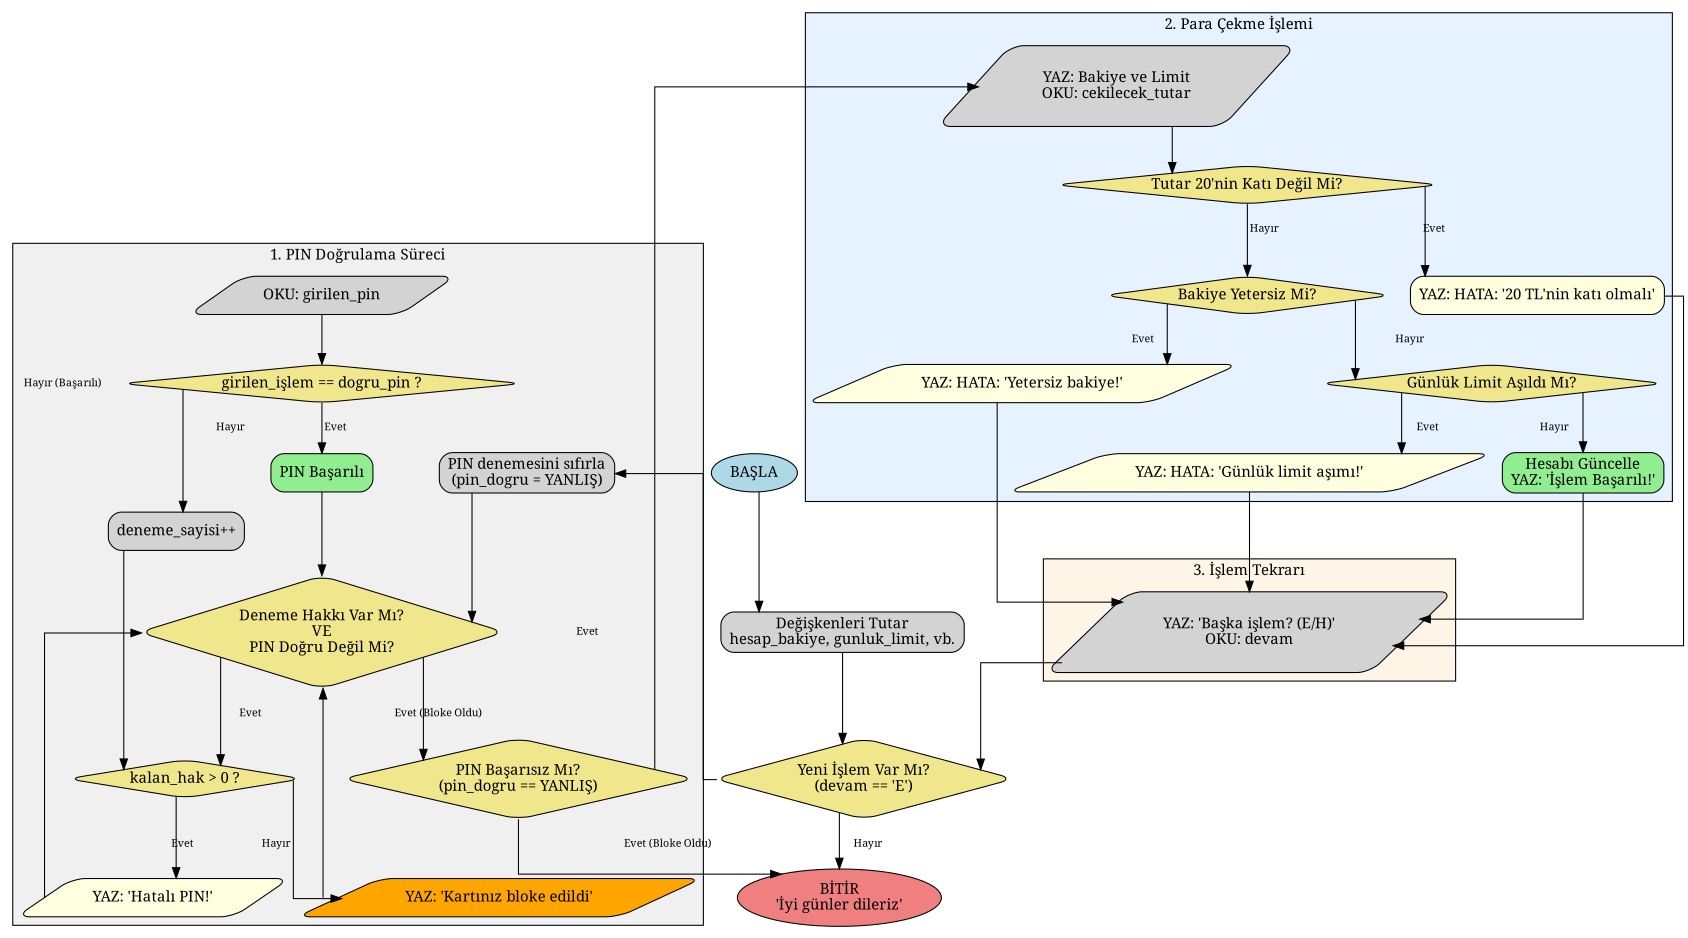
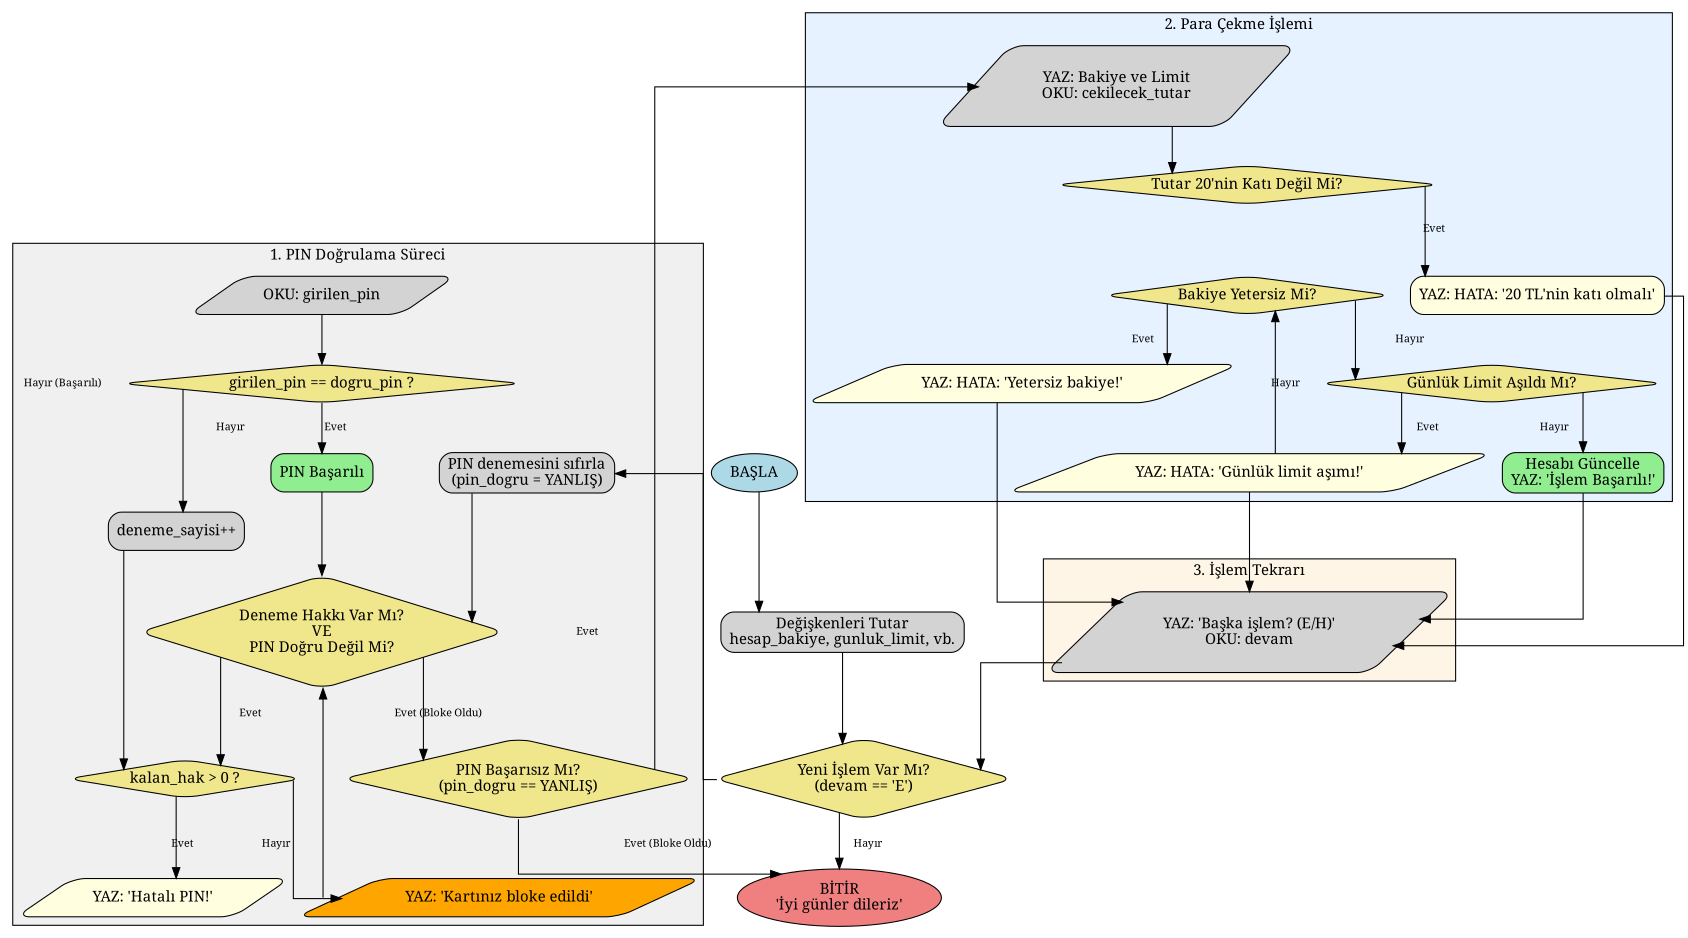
edge "Tutar 20'nin Katı Değil Mi?" -> "Bakiye Yetersiz Mi?": now "YAZ: HATA: 'Günlük limit aşımı!'" -> "Bakiye Yetersiz Mi?"
node "girilen_işlem == dogru_pin ?": label "girilen_işlem == dogru_pin ?" -> "girilen_pin == dogru_pin ?"
edge "YAZ: 'Hatalı PIN!'" -> "Deneme Hakkı Var Mı? VE PIN Doğru Değil Mi?": removed
